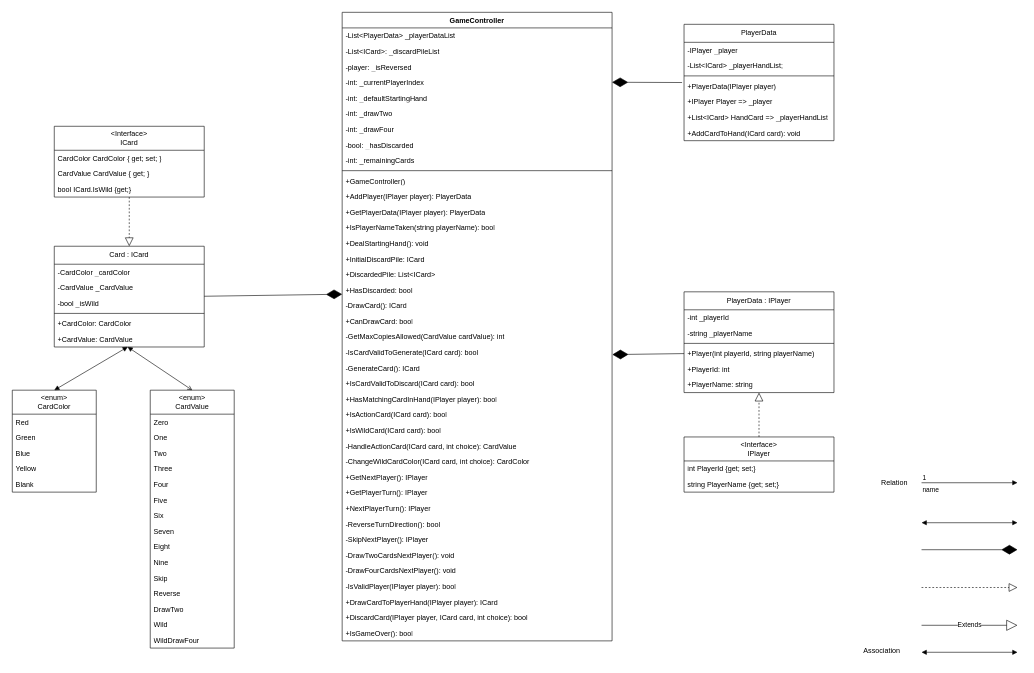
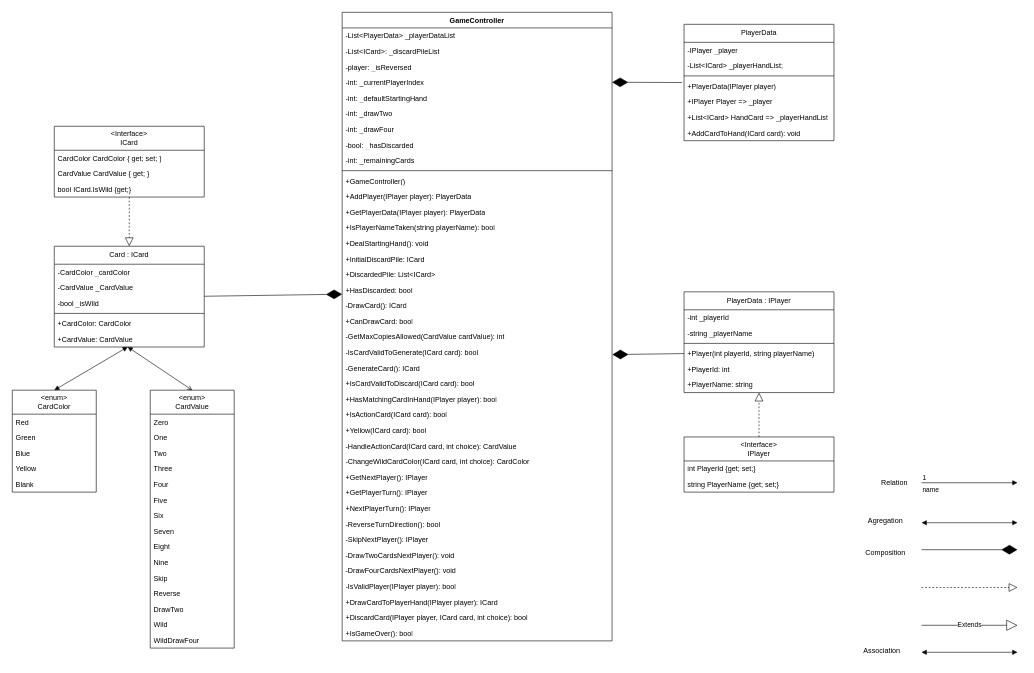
node "+IsWildCard(ICard card): bool": label "+IsWildCard(ICard card): bool" -> "+Yellow(ICard card): bool"
node "Agregation": added
node "Composition": added
